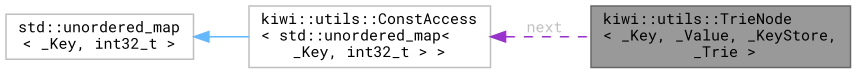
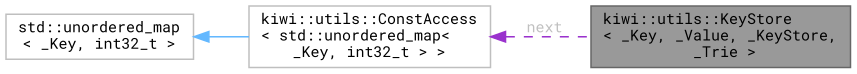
node "kiwi::utils::TrieNode < _Key, _Value, _KeyStore, _Trie >": label "kiwi::utils::TrieNode < _Key, _Value, _KeyStore, _Trie >" -> "kiwi::utils::KeyStore < _Key, _Value, _KeyStore, _Trie >"
